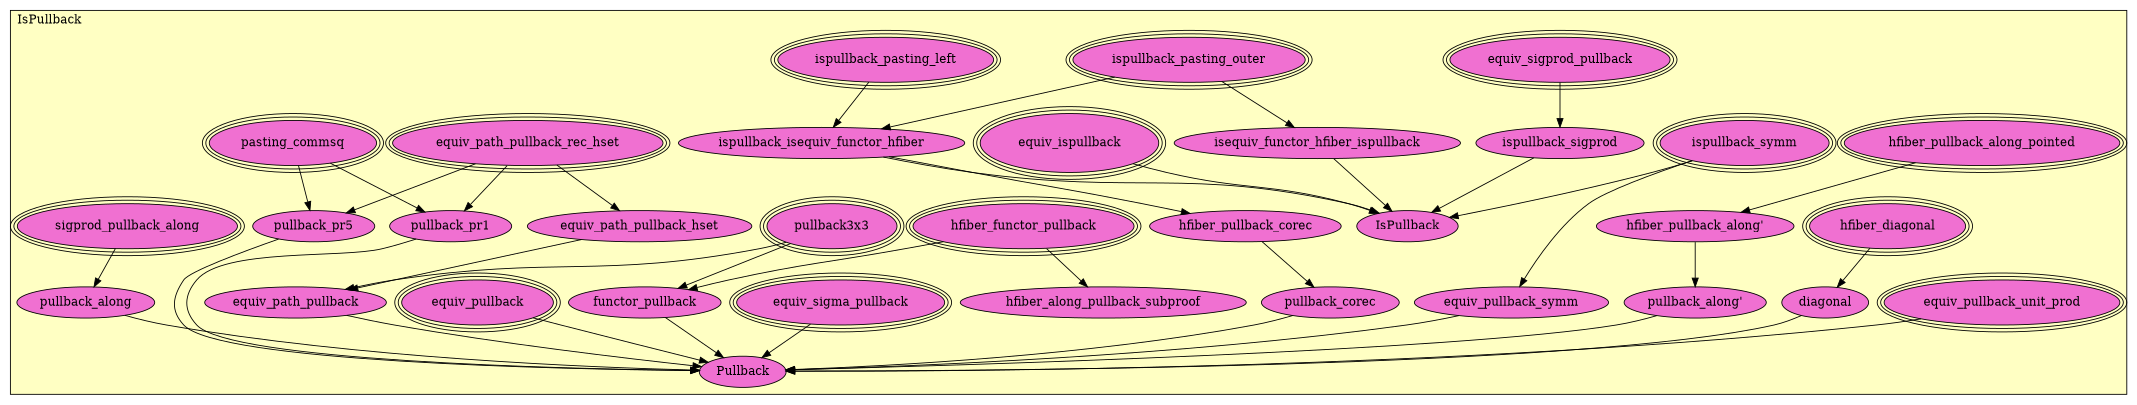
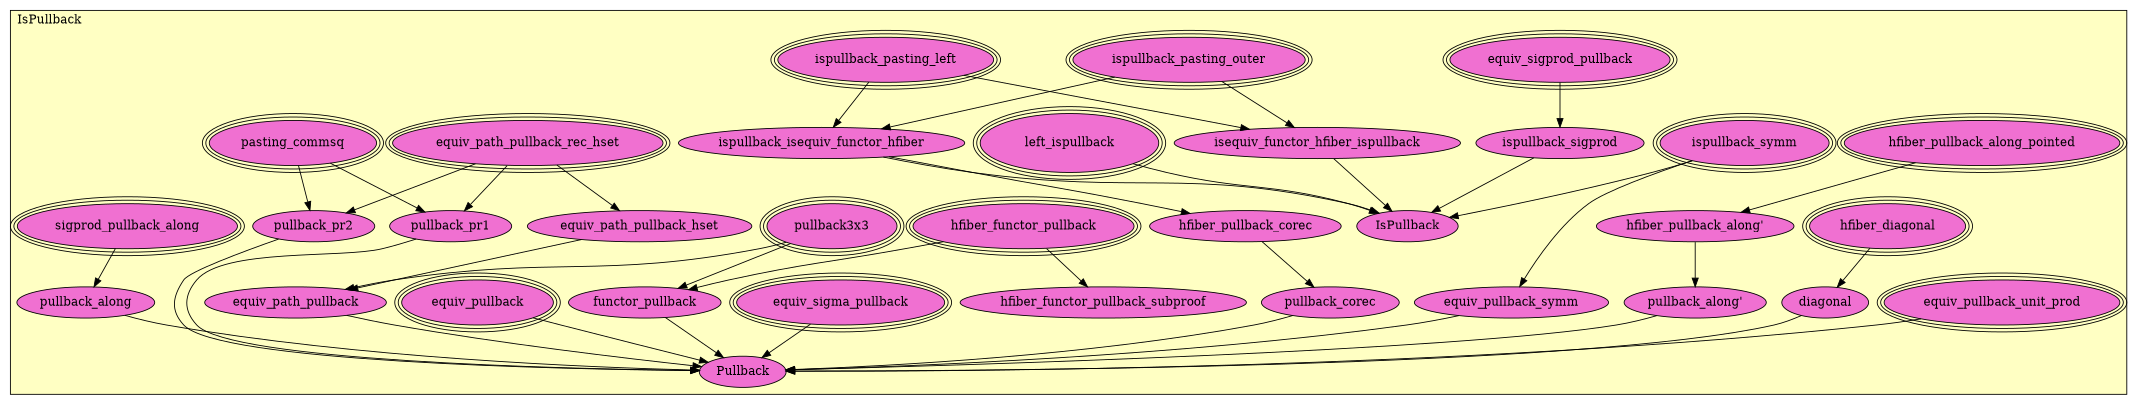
edge "ispullback_pasting_left" -> "isequiv_functor_hfiber_ispullback": added
node "equiv_ispullback": label "equiv_ispullback" -> "left_ispullback"
node "pullback_pr5": label "pullback_pr5" -> "pullback_pr2"
node "hfiber_along_pullback_subproof": label "hfiber_along_pullback_subproof" -> "hfiber_functor_pullback_subproof"
